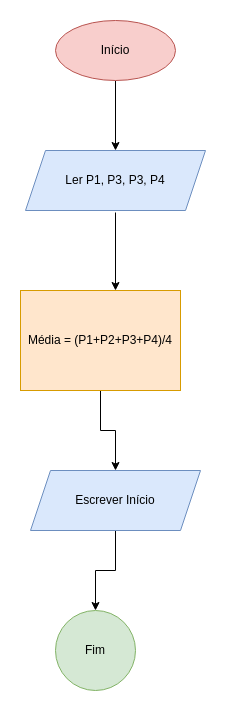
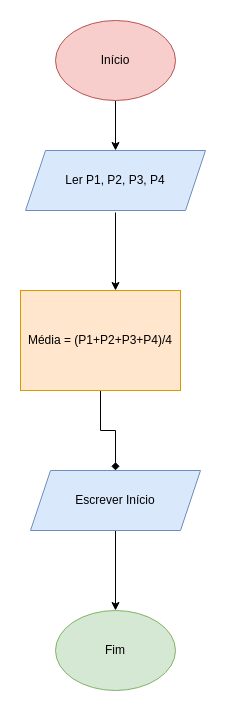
node "Início": size 120x60 -> 120x80
node "Ler P1, P3, P3, P4": label "Ler P1, P3, P3, P4" -> "Ler P1, P2, P3, P4"
edge "Média = (P1+P2+P3+P4)/4" -> "Escrever Início": arrowhead classic -> diamond
node "Fim": size 80x80 -> 120x80
